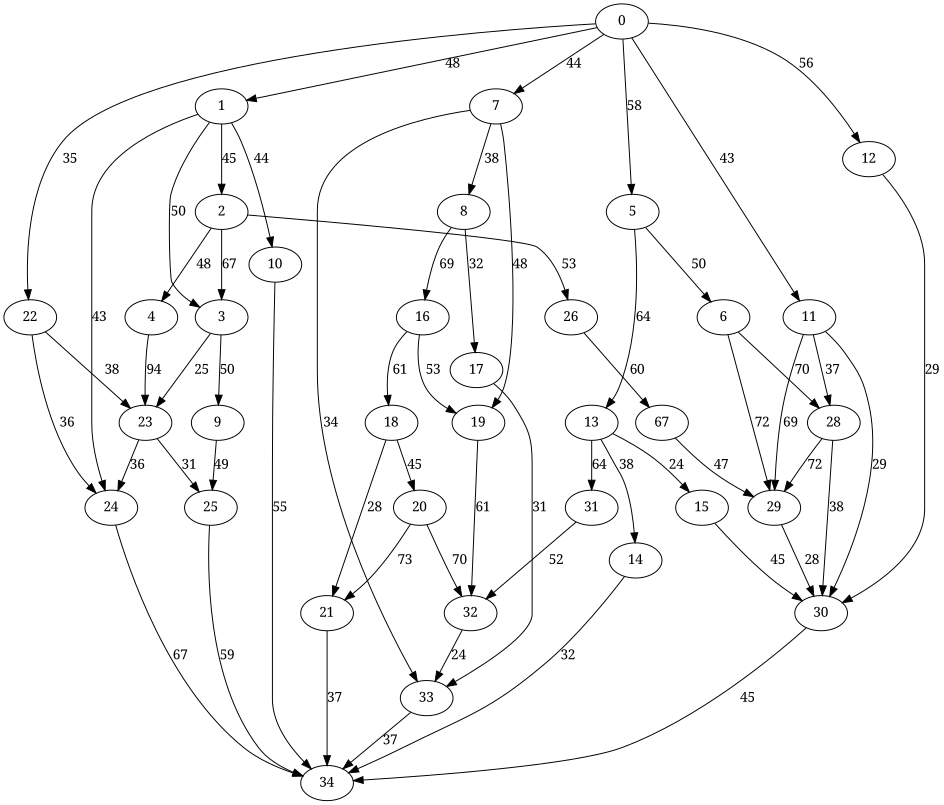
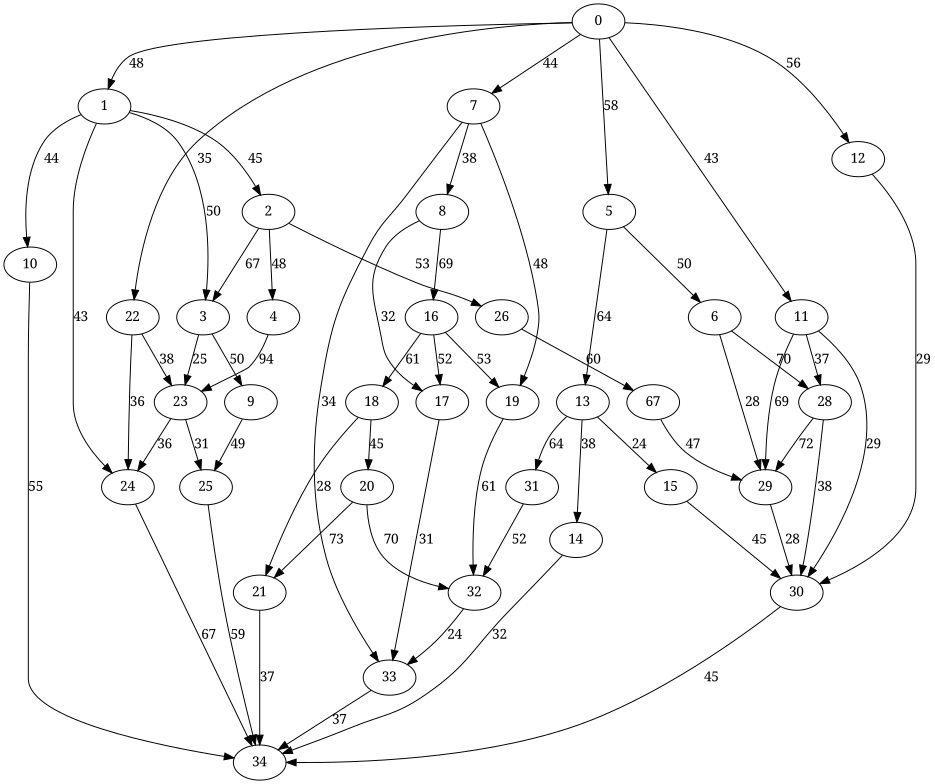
edge "16" -> "17": added, label "52"
edge "6" -> "29": label "72" -> "28"
